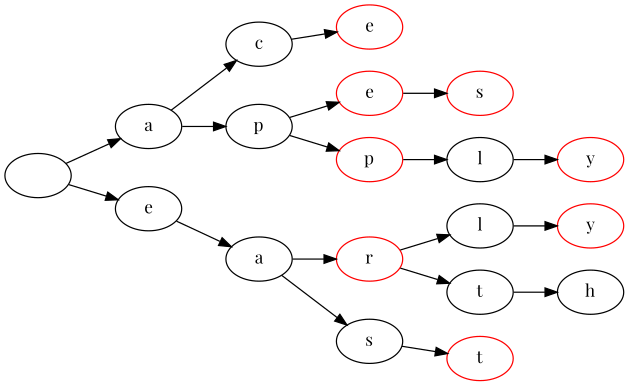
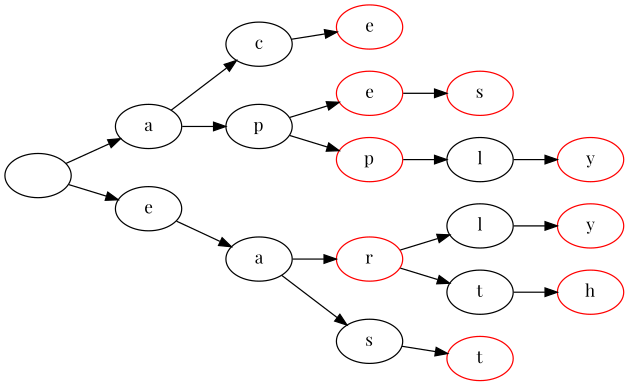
node "h": color black -> red
